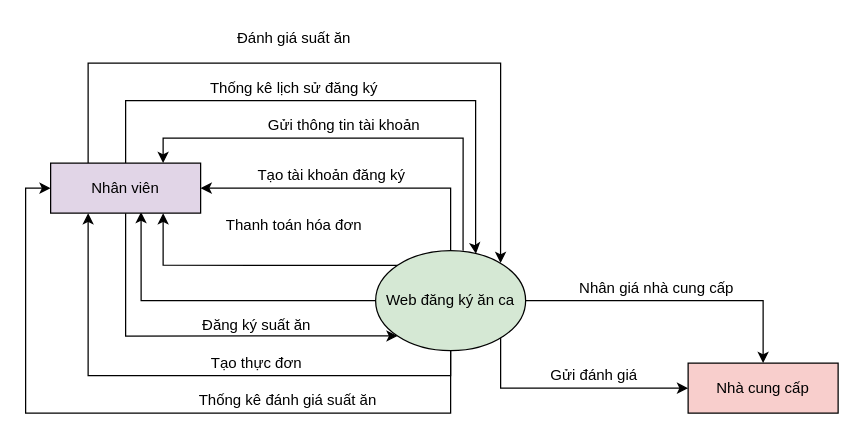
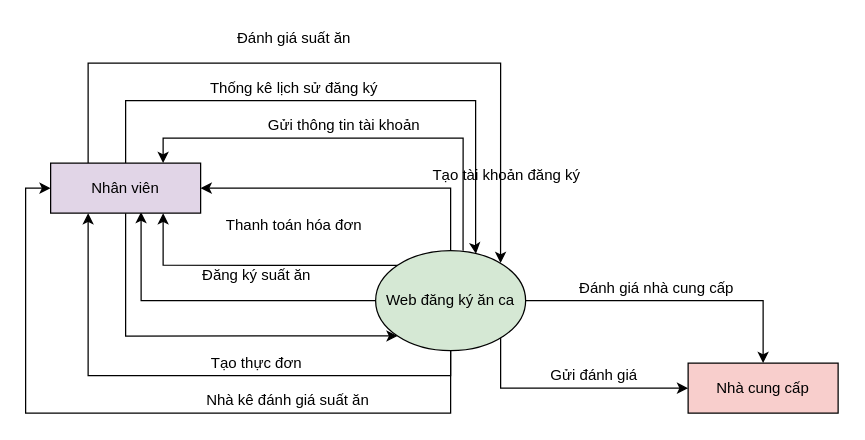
node "Tạo tài khoản đăng ký": moved (332, 176) -> (507, 176)
node "Nhân giá nhà cung cấp": label "Nhân giá nhà cung cấp" -> "Đánh giá nhà cung cấp"
node "Đăng ký suất ăn": moved (257, 326) -> (257, 276)
node "Thống kê đánh giá suất ăn": label "Thống kê đánh giá suất ăn" -> "Nhà kê đánh giá suất ăn"
